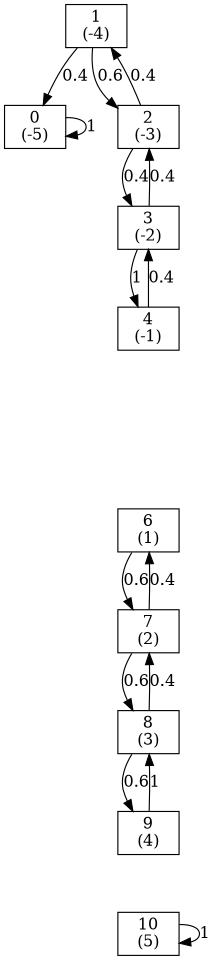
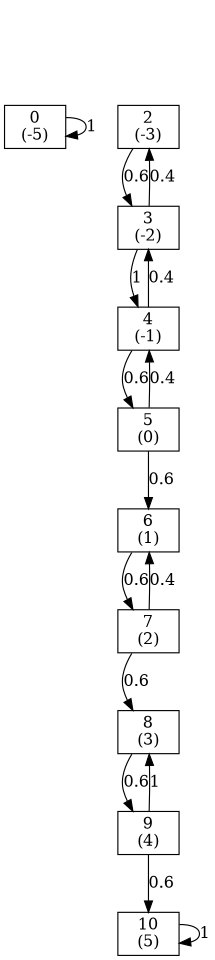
node "1 (-4)": removed
edge "2 (-3)" -> "3 (-2)": label "0.4" -> "0.6"
node "5 (0)": added
edge "8 (3)" -> "7 (2)": removed, label "0.4"
edge "9 (4)" -> "10 (5)": added, label "0.6"
